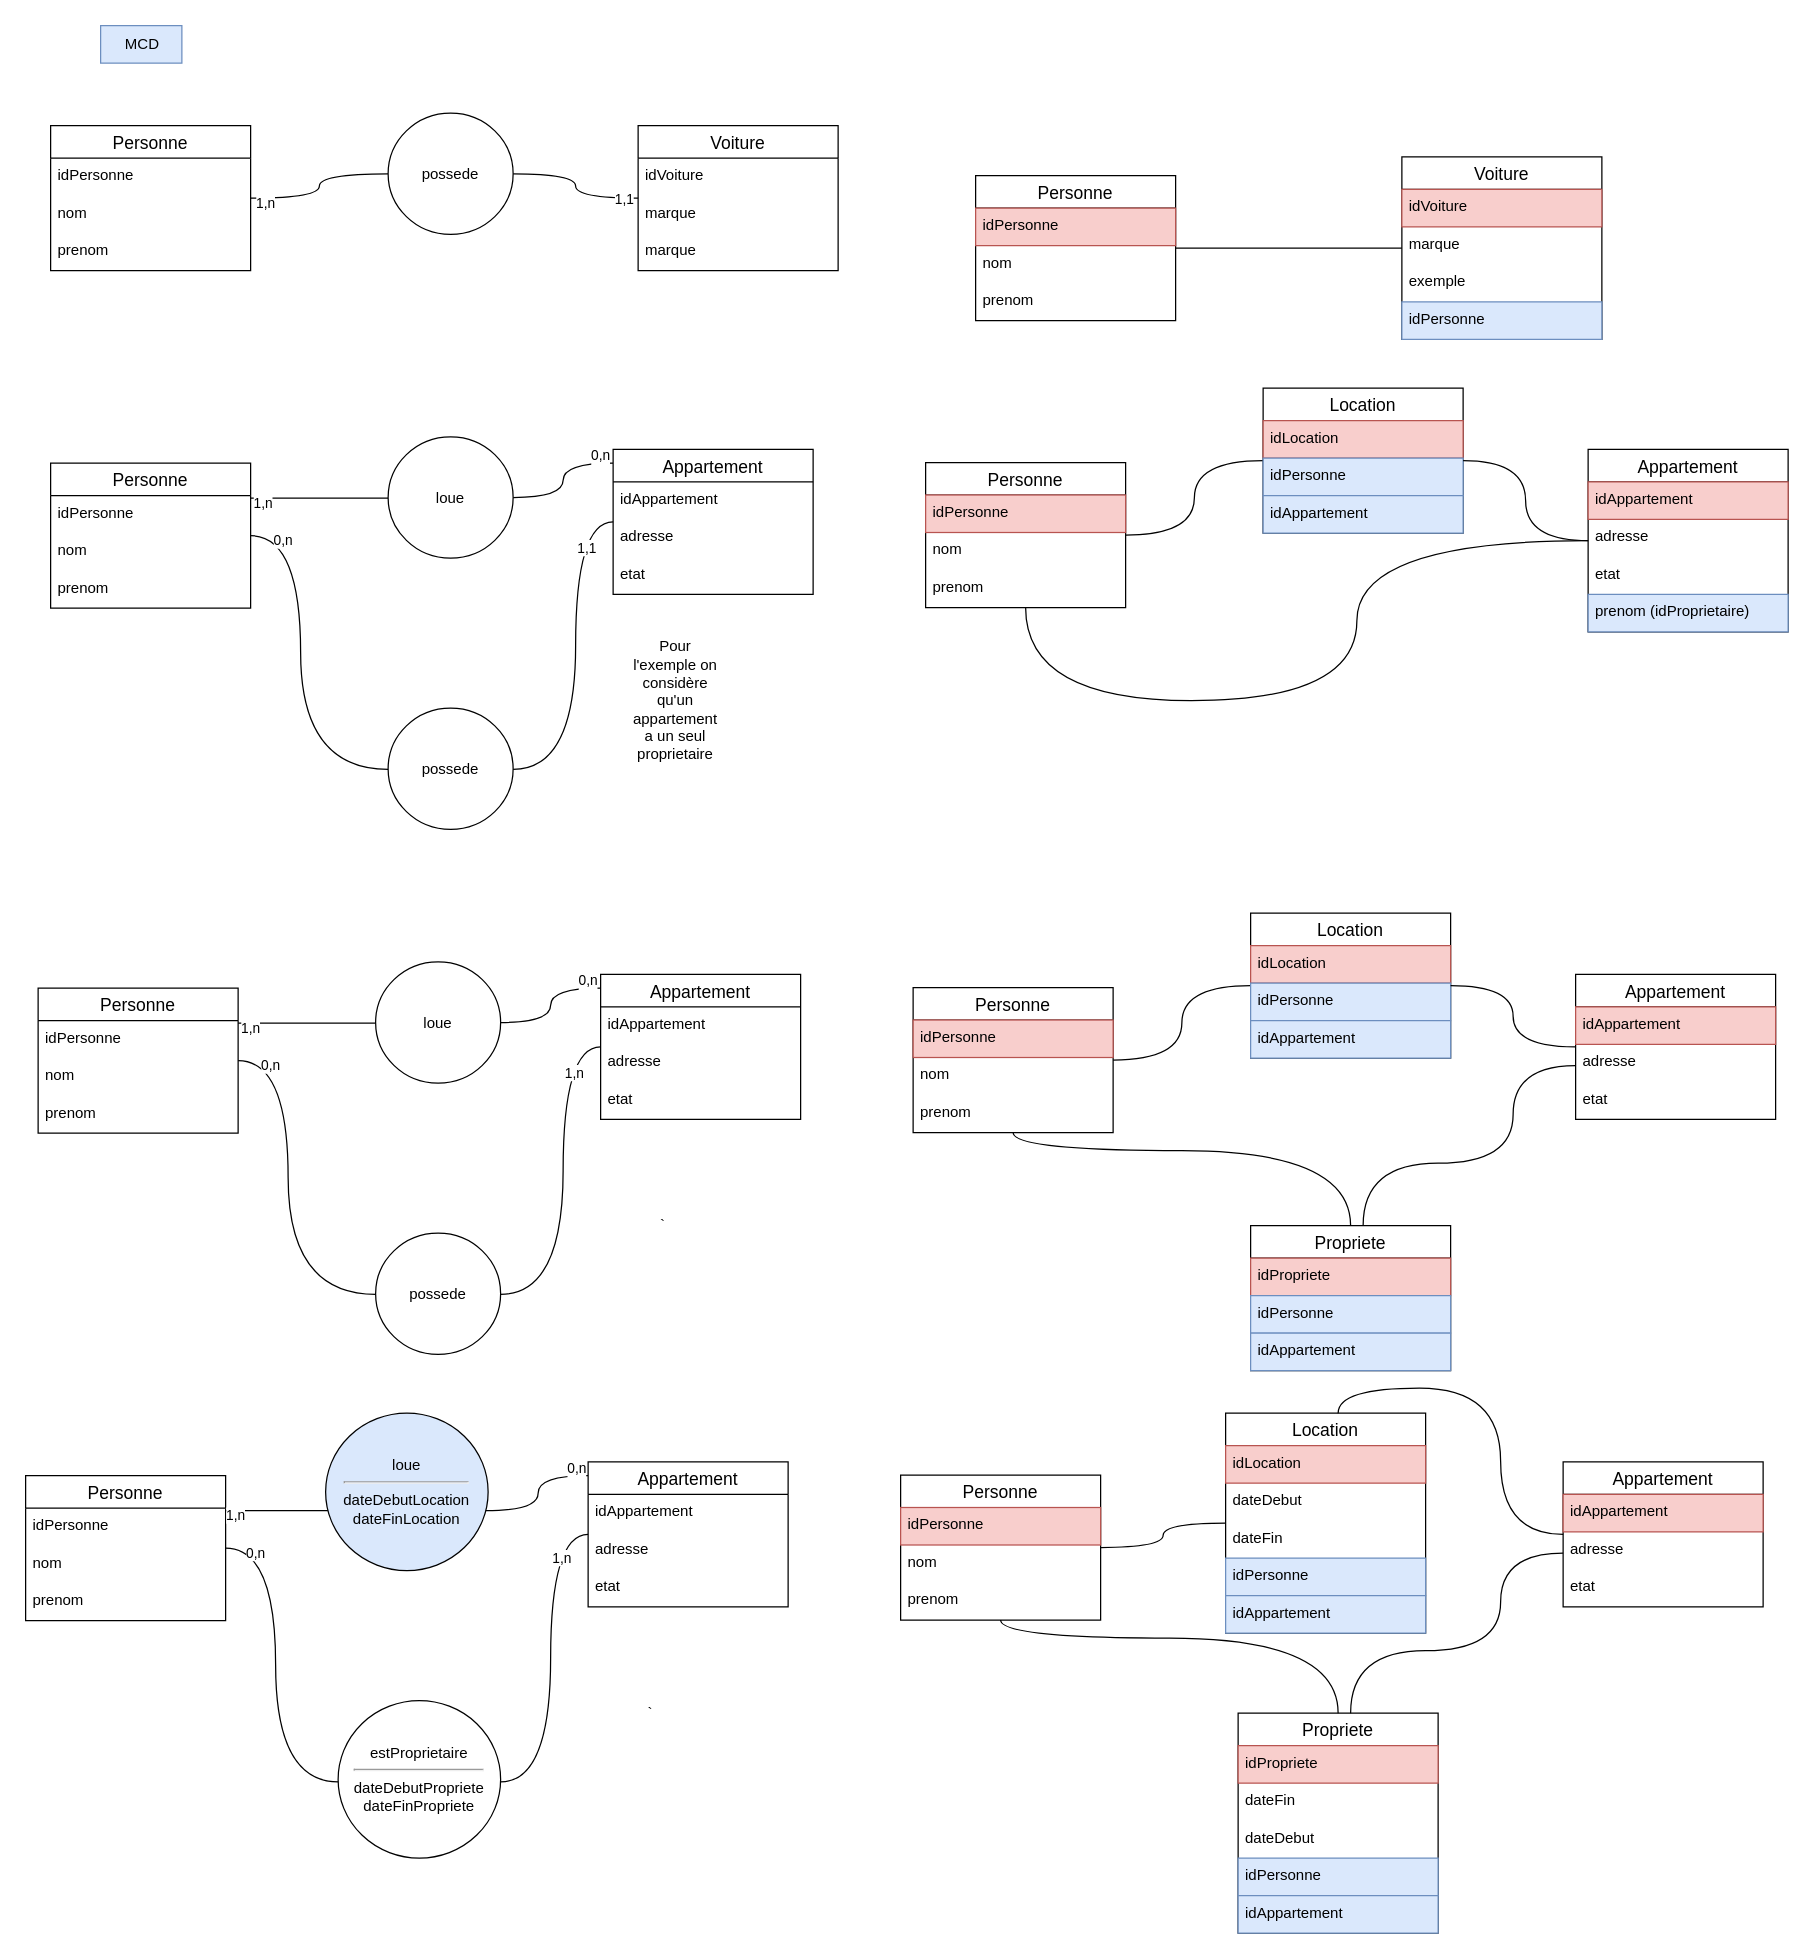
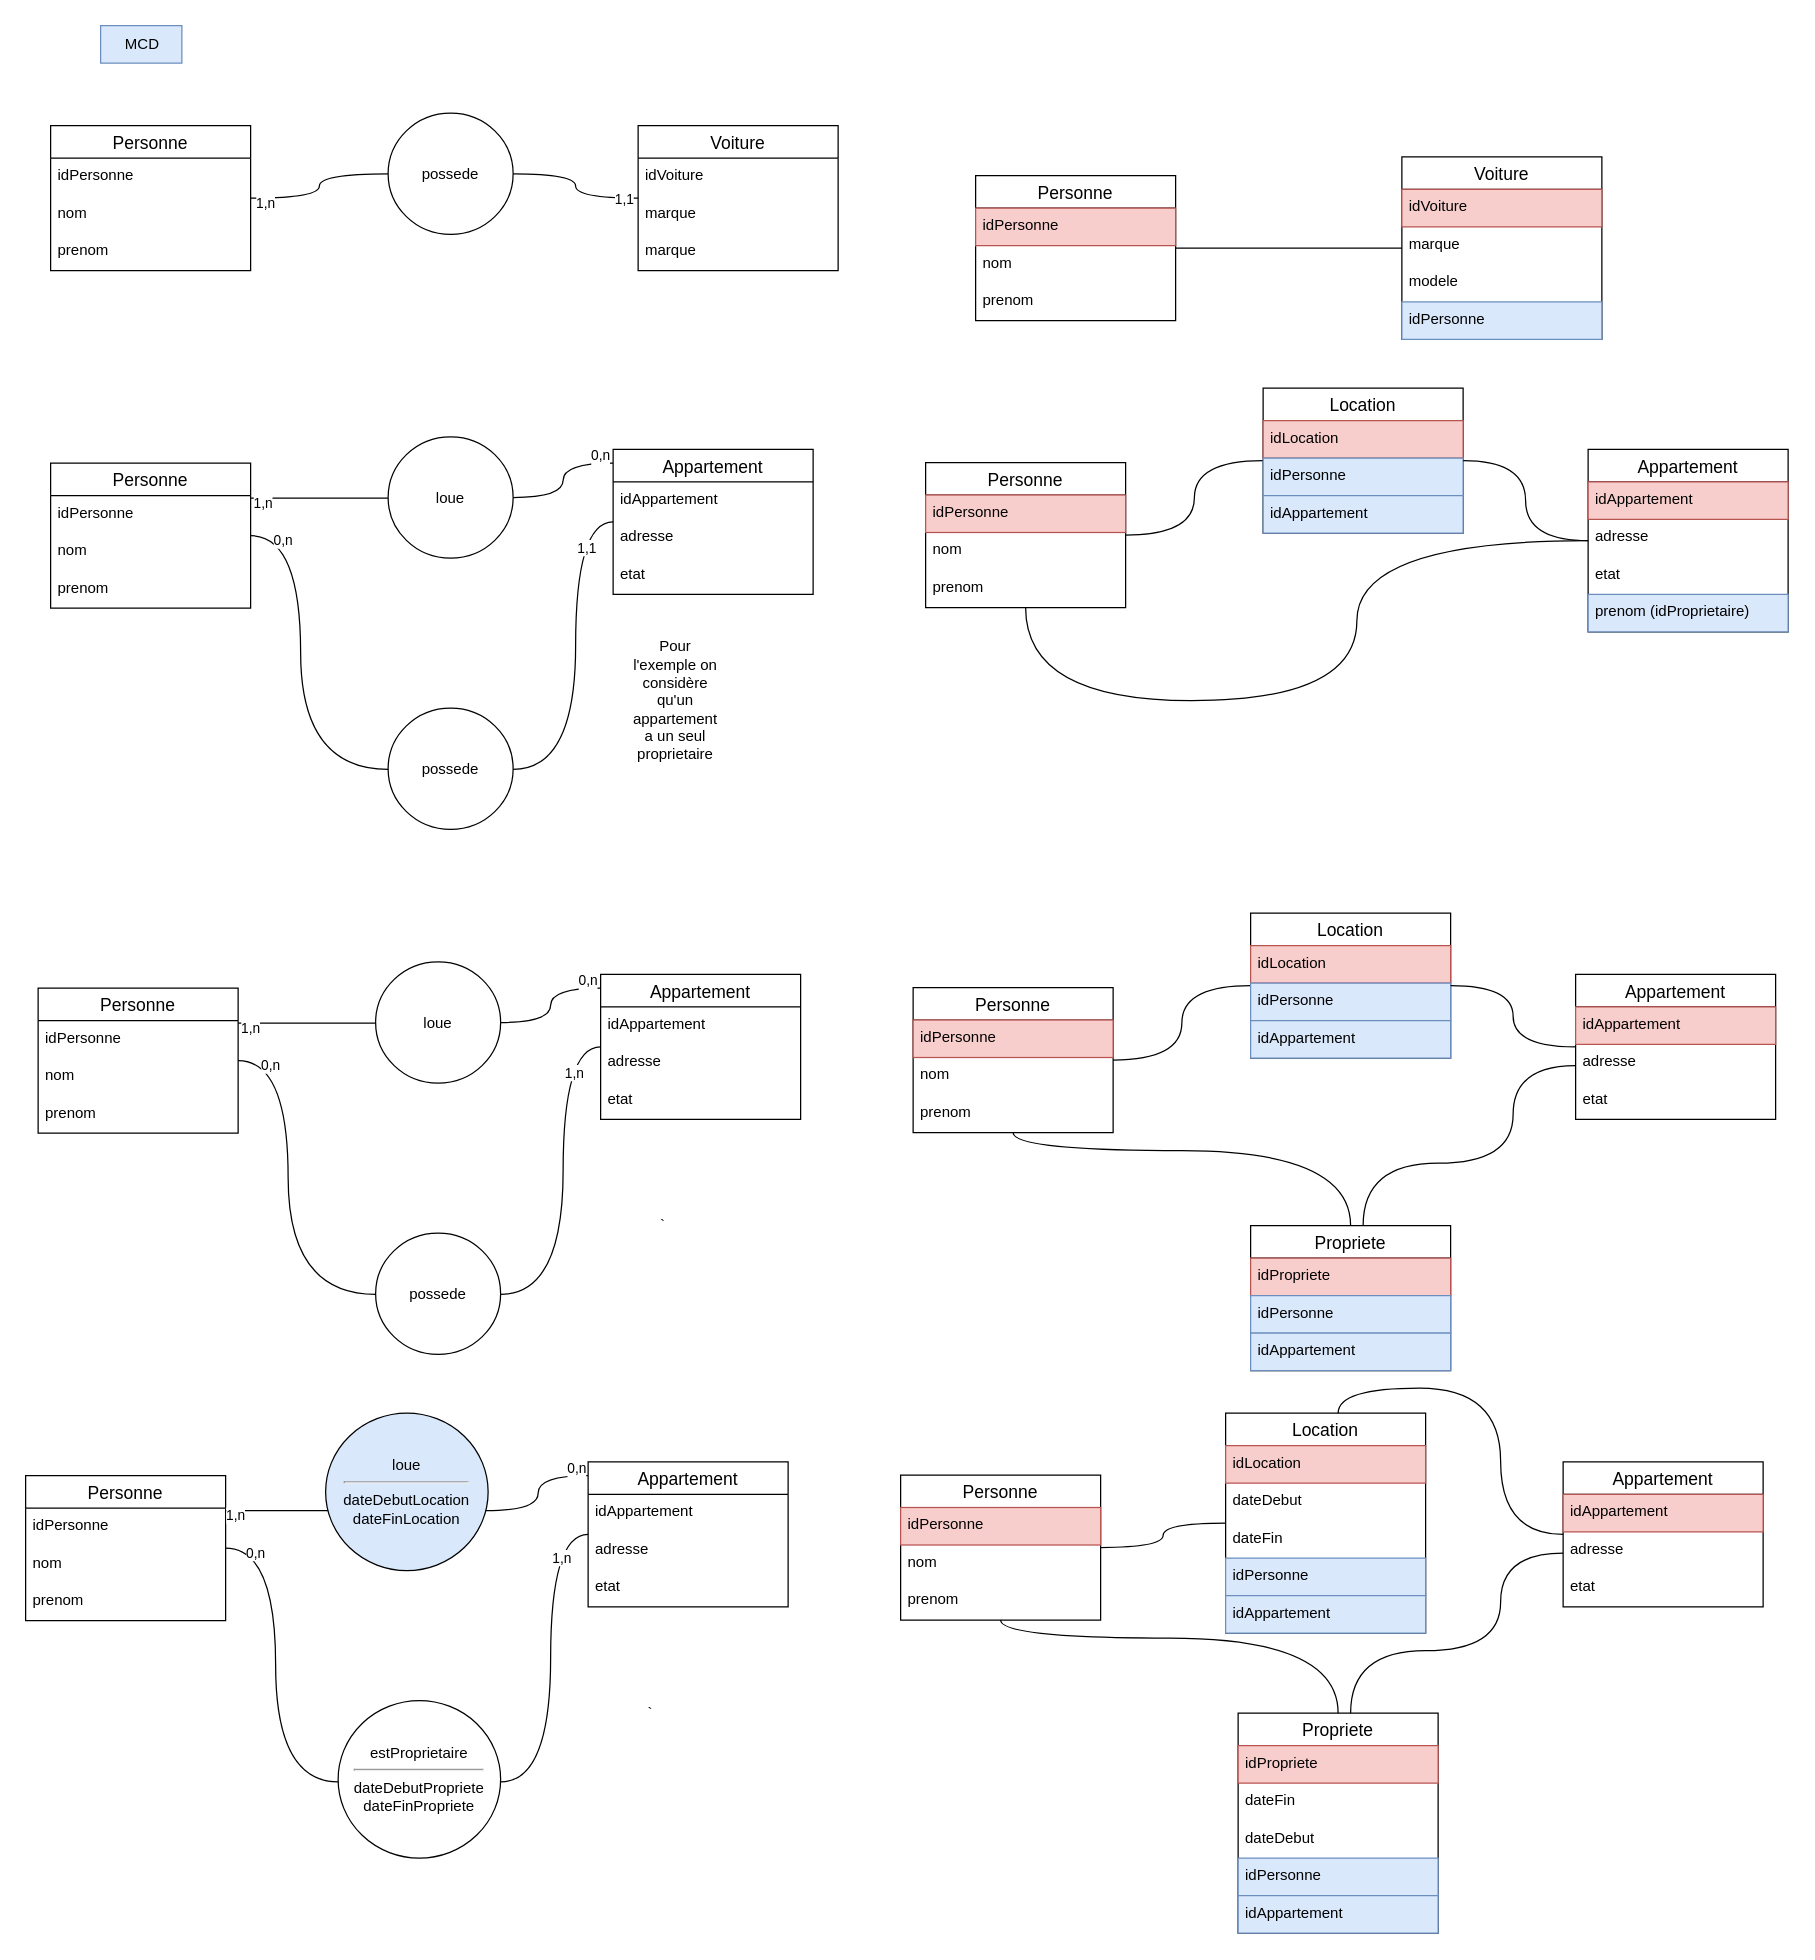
node "exemple": label "exemple" -> "modele"
